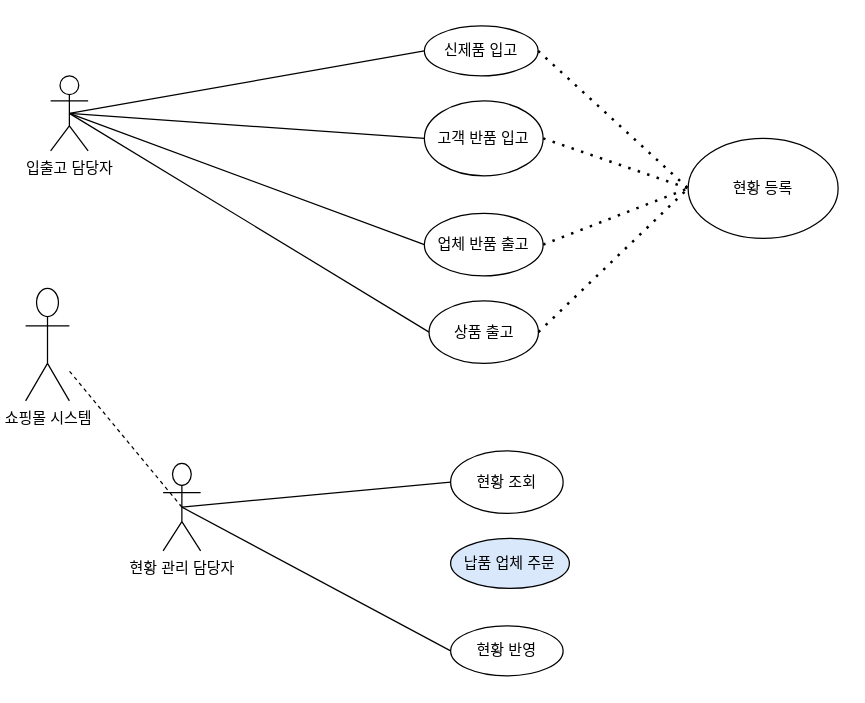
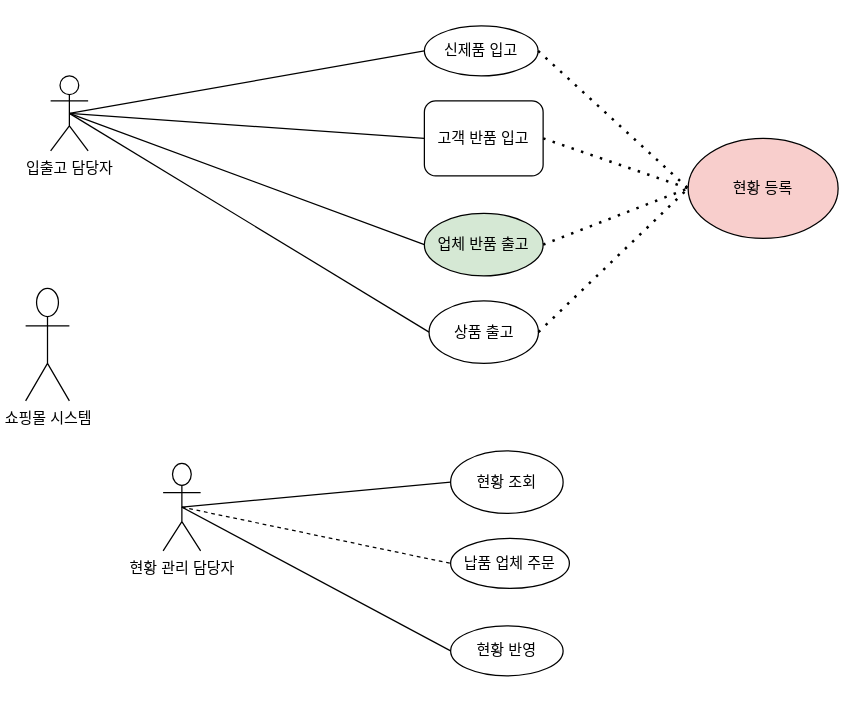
node "고객 반품 입고": shape ellipse -> rounded rectangle
node "현황 등록": fillcolor #ffffff -> #f8cecc
node "업체 반품 출고": fillcolor #ffffff -> #d5e8d4
edge "쇼핑몰 시스템" -- "현황 관리 담당자": now "납품 업체 주문" -- "현황 관리 담당자"
node "납품 업체 주문": fillcolor #dae8fc -> #ffffff
